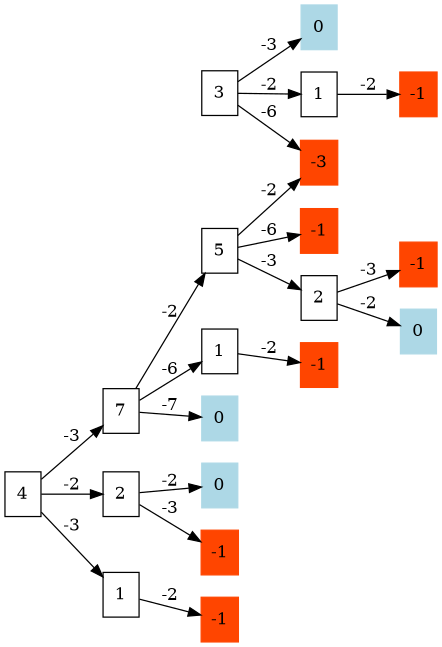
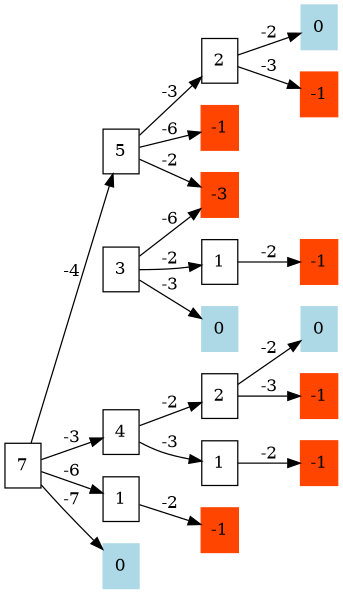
edge "7" -> "5": label "-2" -> "-4"
edge "4" -> "7": reversed
